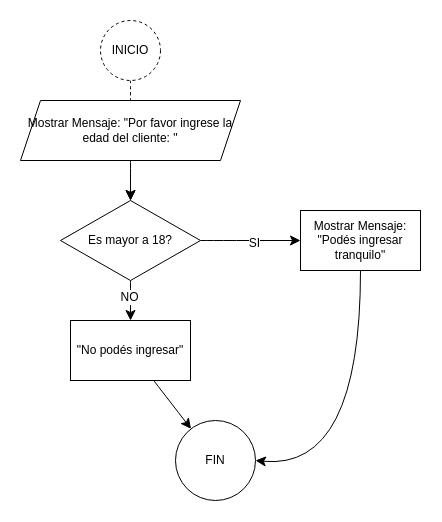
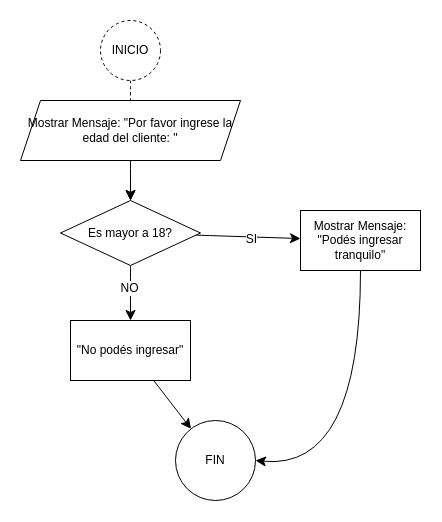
node "Es mayor a 18?": size 140x80 -> 140x65
